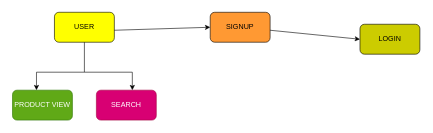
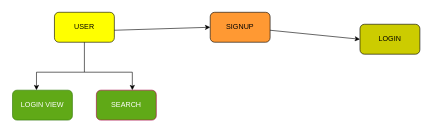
node "PRODUCT VIEW": label "PRODUCT VIEW" -> "LOGIN VIEW"
node "SEARCH": fillcolor #d80073 -> #60a917
